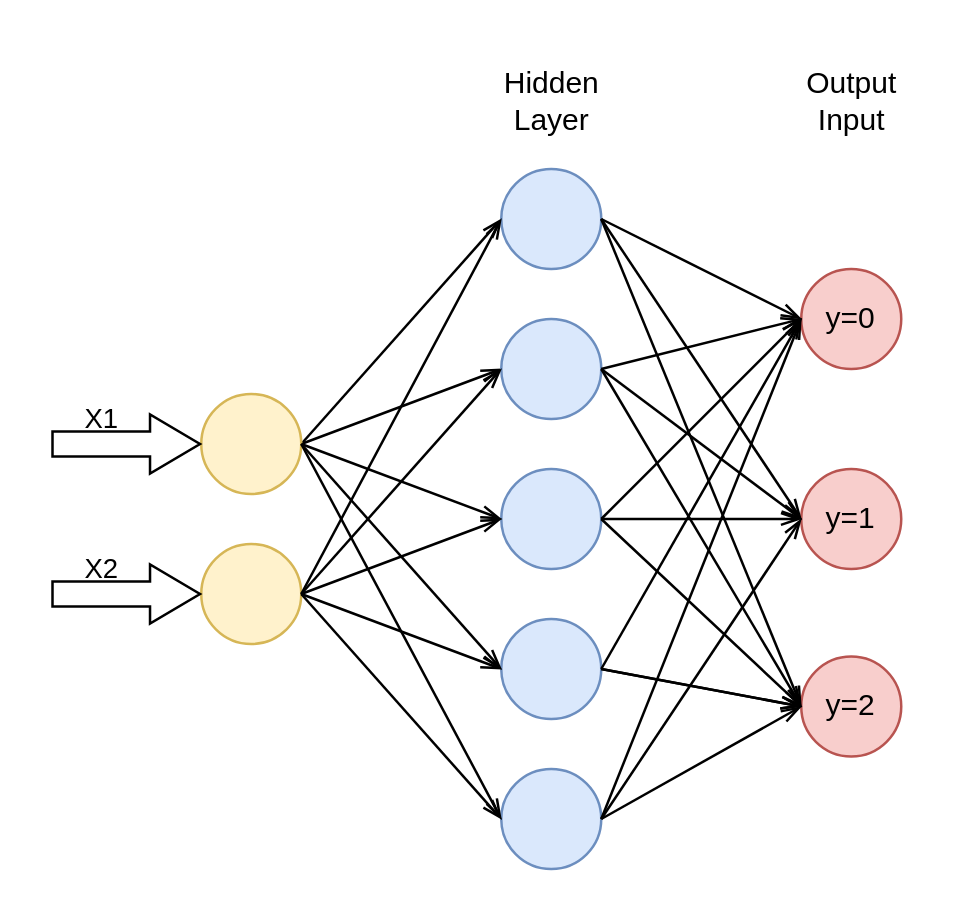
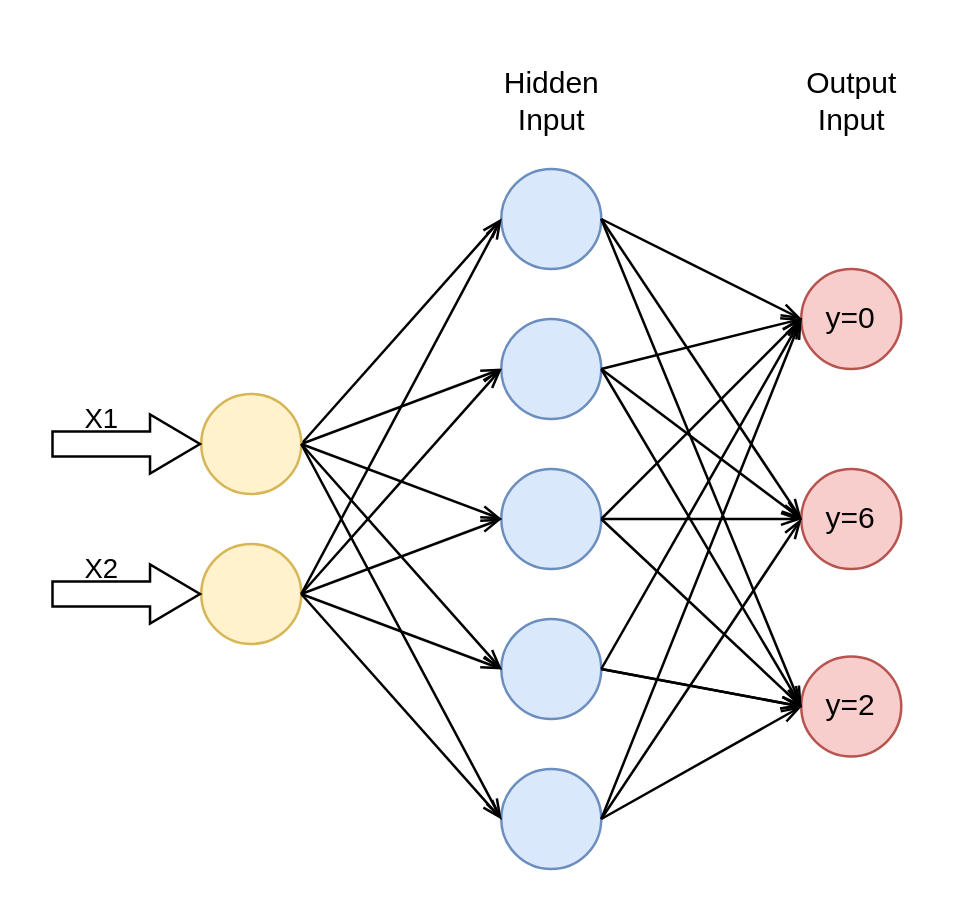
node "Hidden Layer": label "Hidden Layer" -> "Hidden Input"
node "y=1": label "y=1" -> "y=6"
